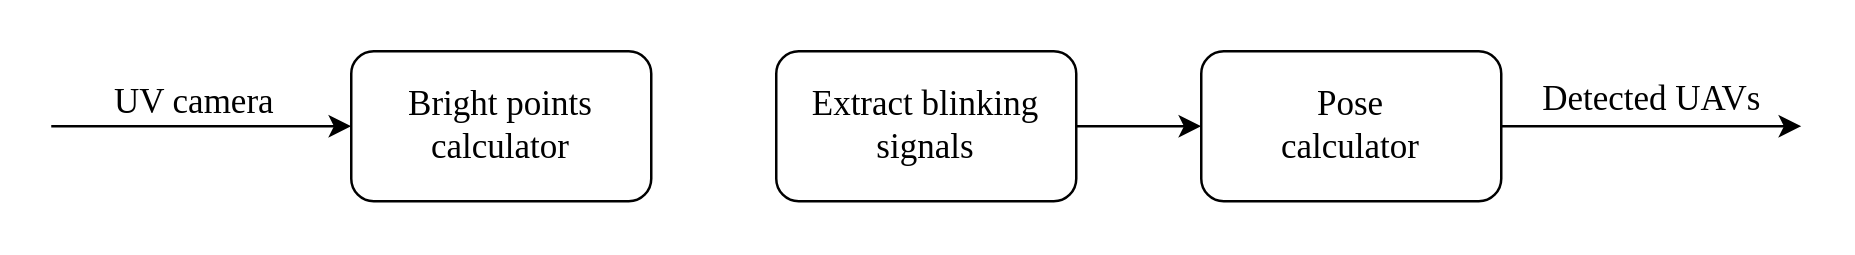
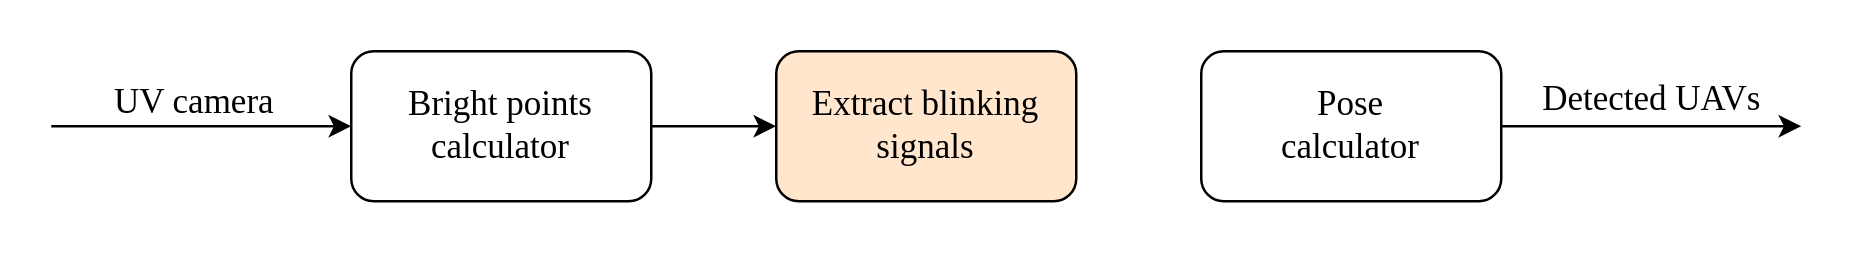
edge "Bright points calculator" -> "Extract blinkingsignals": added
node "Extract blinkingsignals": fillcolor #ffffff -> #ffe6cc
edge "Extract blinkingsignals" -> "Pose calculator": removed
